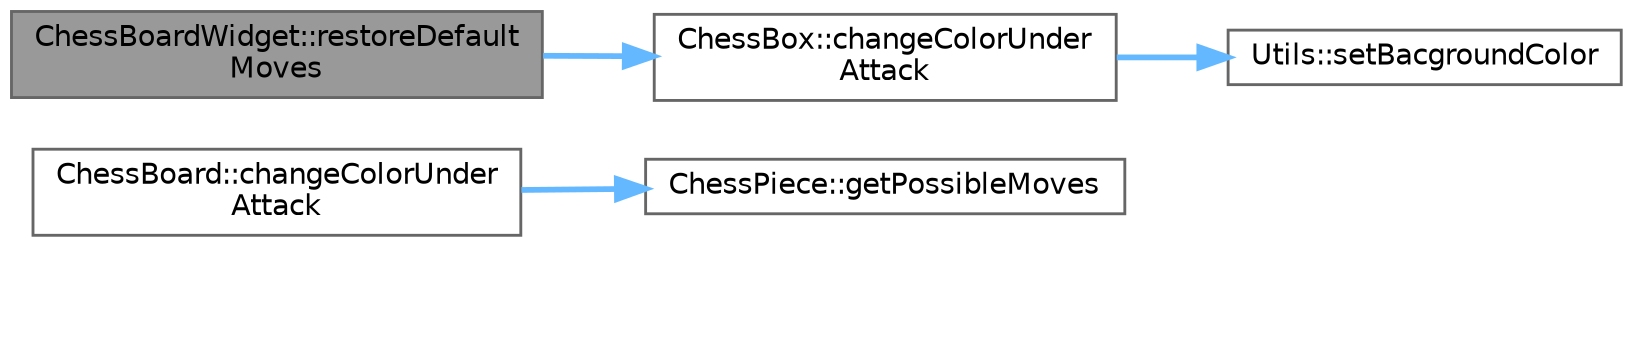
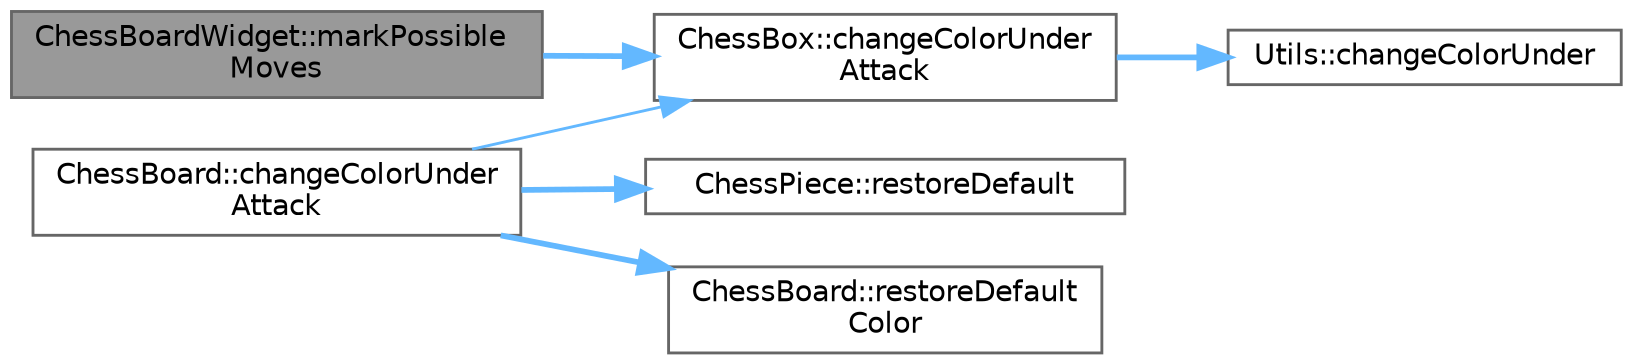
node "ChessBoardWidget::restoreDefault Moves": label "ChessBoardWidget::restoreDefault Moves" -> "ChessBoardWidget::markPossible Moves"
node "Utils::setBacgroundColor": label "Utils::setBacgroundColor" -> "Utils::changeColorUnder"
edge "ChessBoard::changeColorUnder Attack" -> "ChessBox::changeColorUnder Attack": added
node "ChessPiece::getPossibleMoves": label "ChessPiece::getPossibleMoves" -> "ChessPiece::restoreDefault"
node "ChessBoard::restoreDefault Color": added
